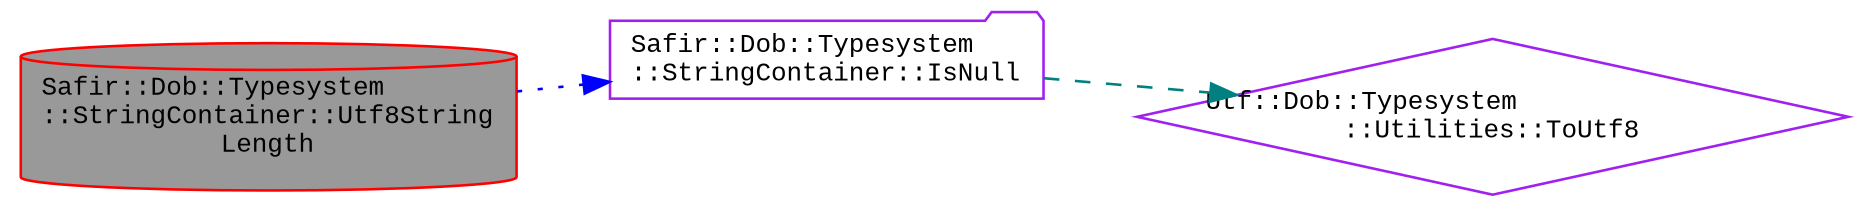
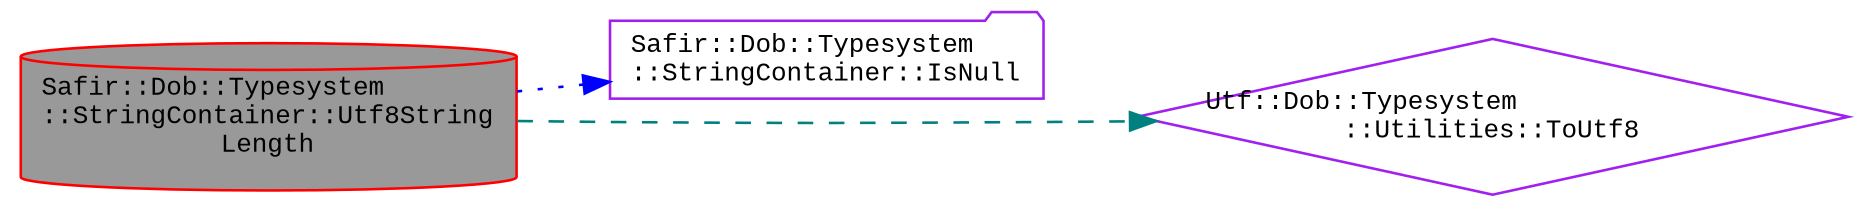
edge "Safir::Dob::Typesystem ::StringContainer::IsNull" -> "Utf::Dob::Typesystem ::Utilities::ToUtf8": now "Safir::Dob::Typesystem ::StringContainer::Utf8String Length" -> "Utf::Dob::Typesystem ::Utilities::ToUtf8"
